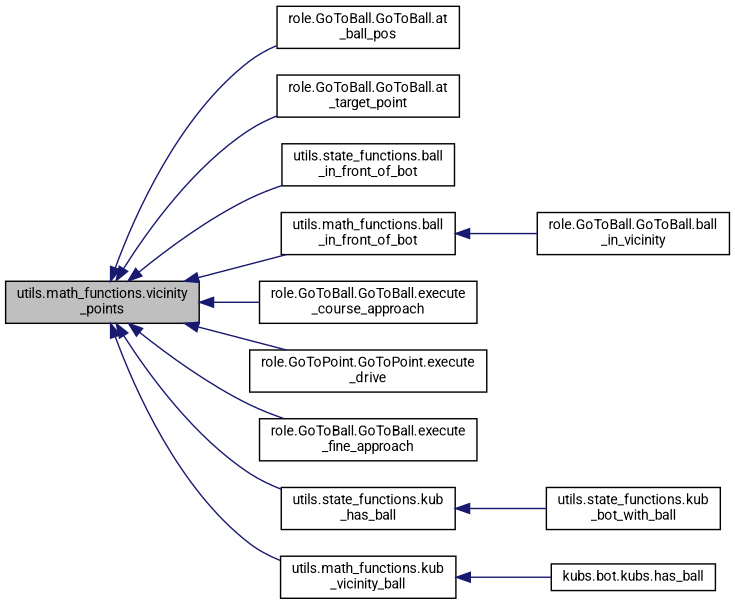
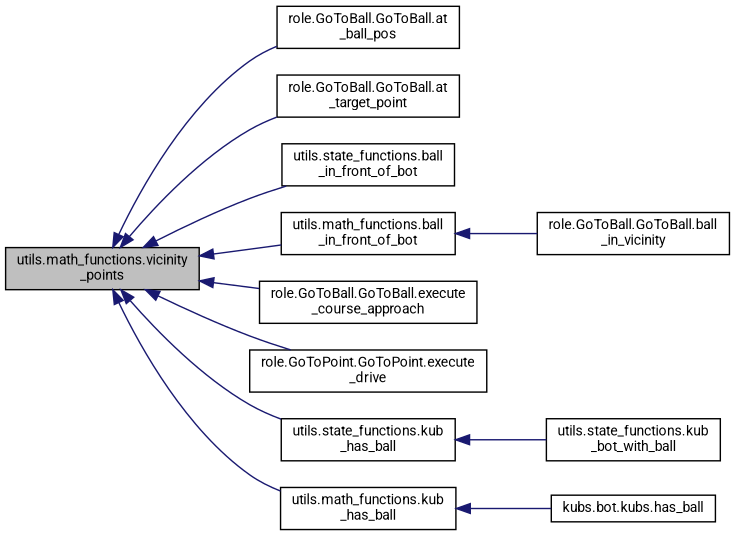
node "role.GoToBall.GoToBall.execute _fine_approach": removed
node "utils.math_functions.kub _vicinity_ball": label "utils.math_functions.kub _vicinity_ball" -> "utils.math_functions.kub _has_ball"
